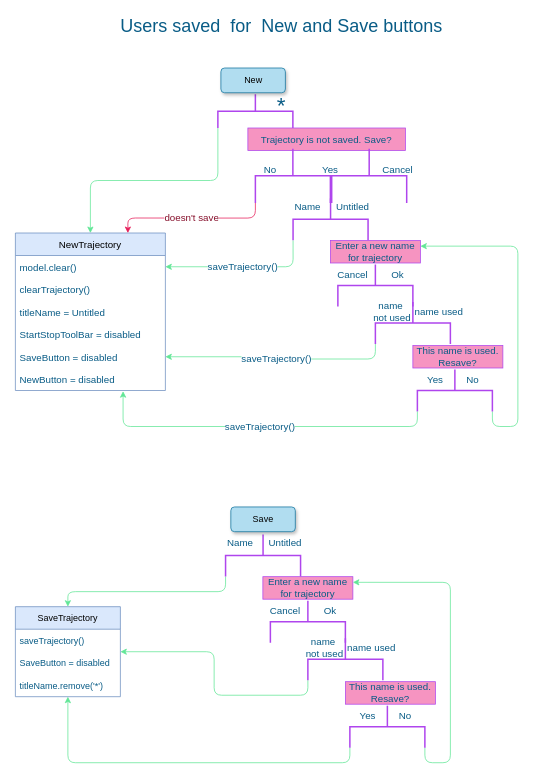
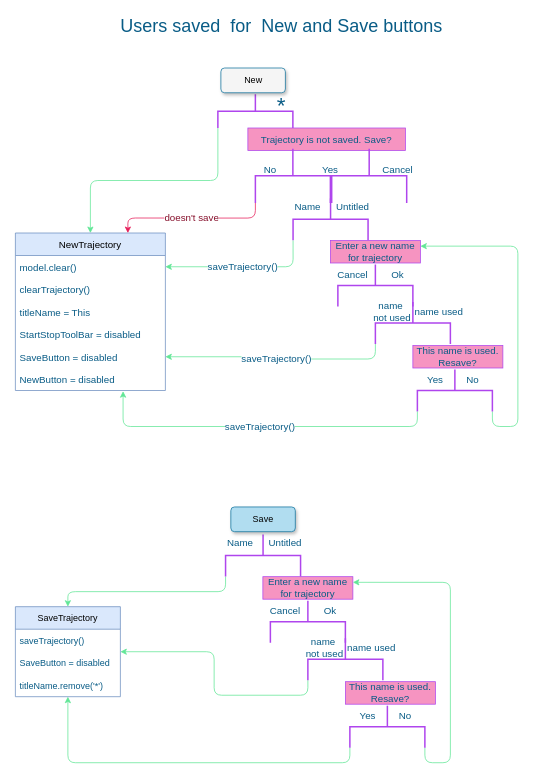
node "New": fillcolor #b1ddf0 -> #f5f5f5
node "titleName = Untitled": label "titleName = Untitled" -> "titleName = This"
